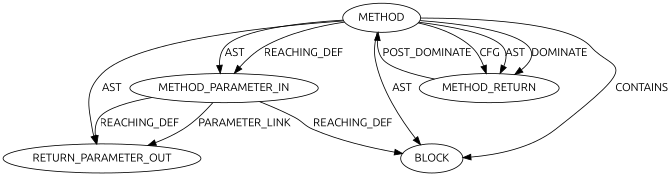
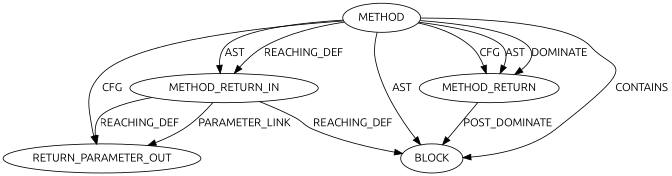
edge "METHOD_RETURN" -> "METHOD": now "METHOD_RETURN" -> "BLOCK"
edge "METHOD" -> "RETURN_PARAMETER_OUT": label "AST" -> "CFG"
node "METHOD_PARAMETER_IN": label "METHOD_PARAMETER_IN" -> "METHOD_RETURN_IN"
